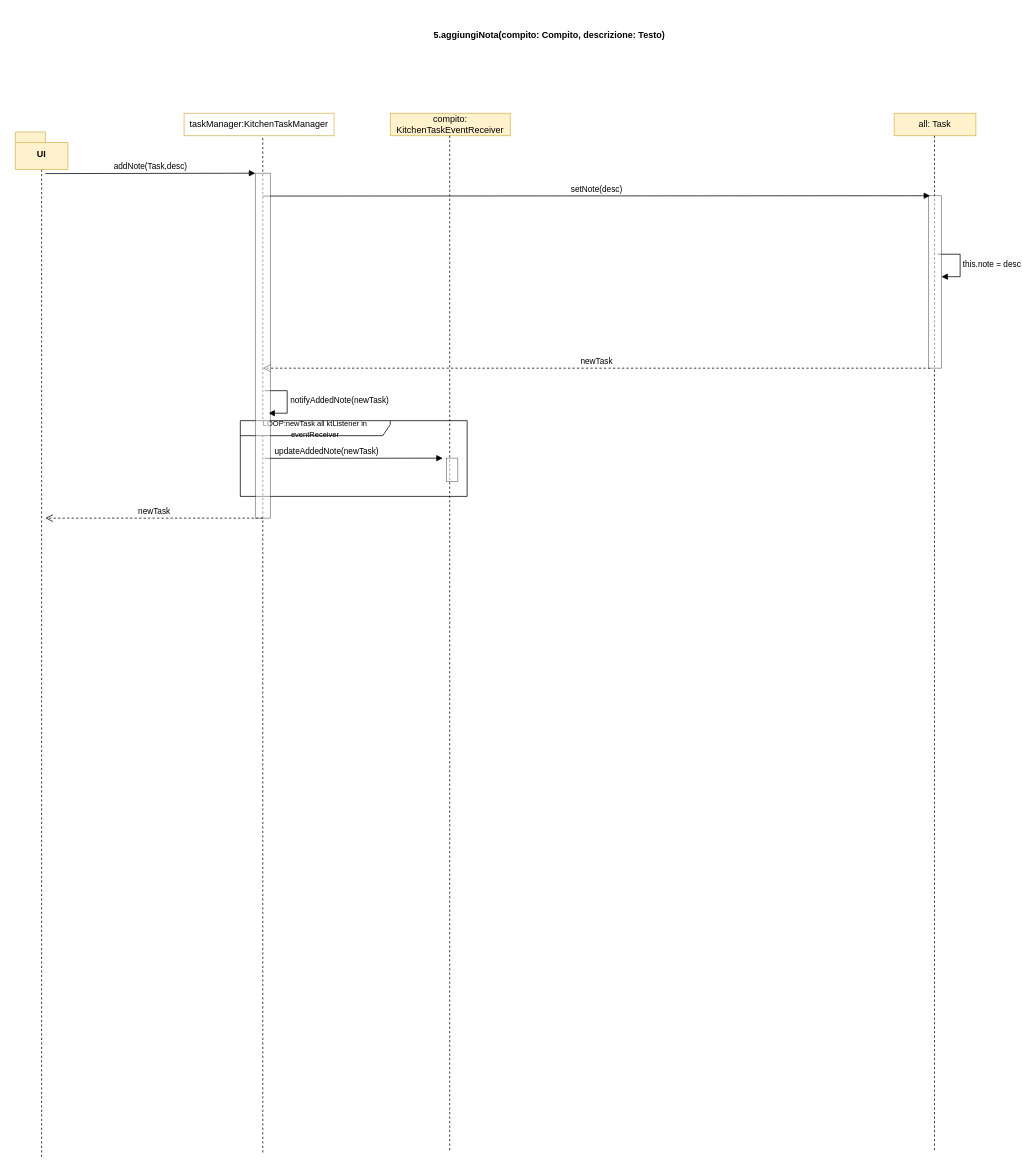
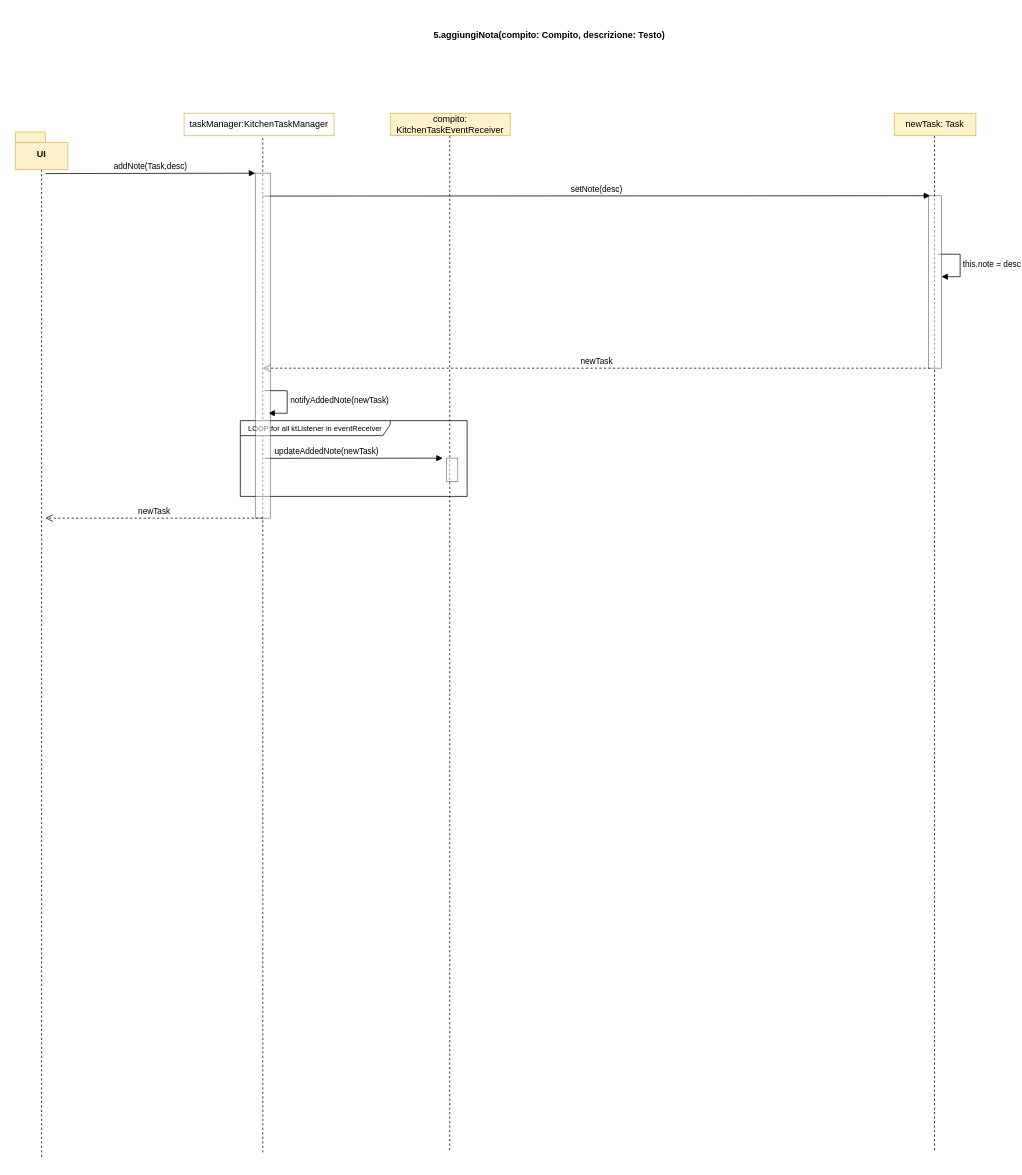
node "all: Task": label "all: Task" -> "newTask: Task"
node "LOOP:newTask all ktListener in eventReceiver": label "LOOP:newTask all ktListener in eventReceiver" -> "LOOP:for all ktListener in eventReceiver"
